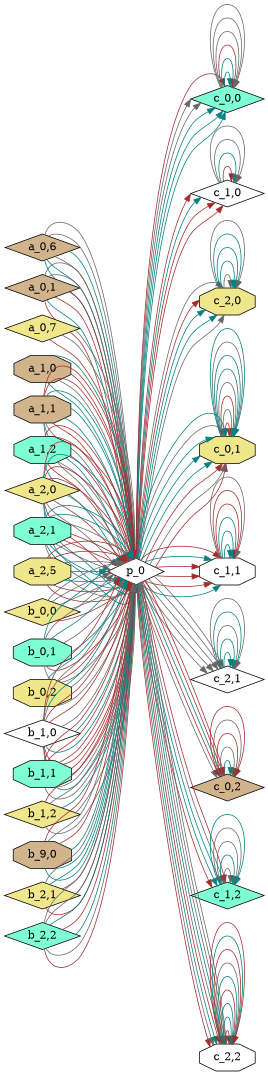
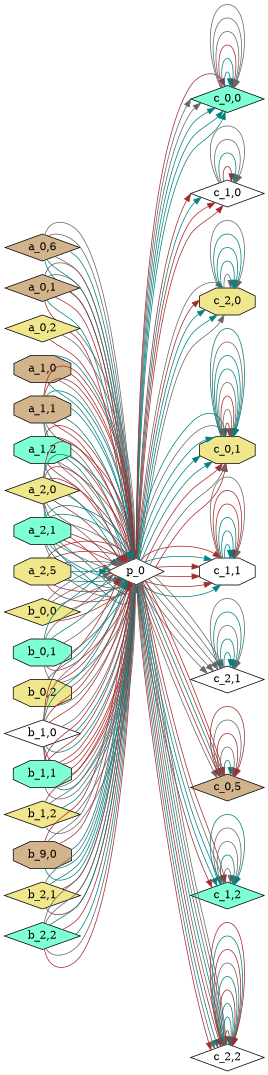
node "a_0,7": label "a_0,7" -> "a_0,2"
node "c_0,2": label "c_0,2" -> "c_0,5"
node "c_2,2": shape octagon -> diamond
